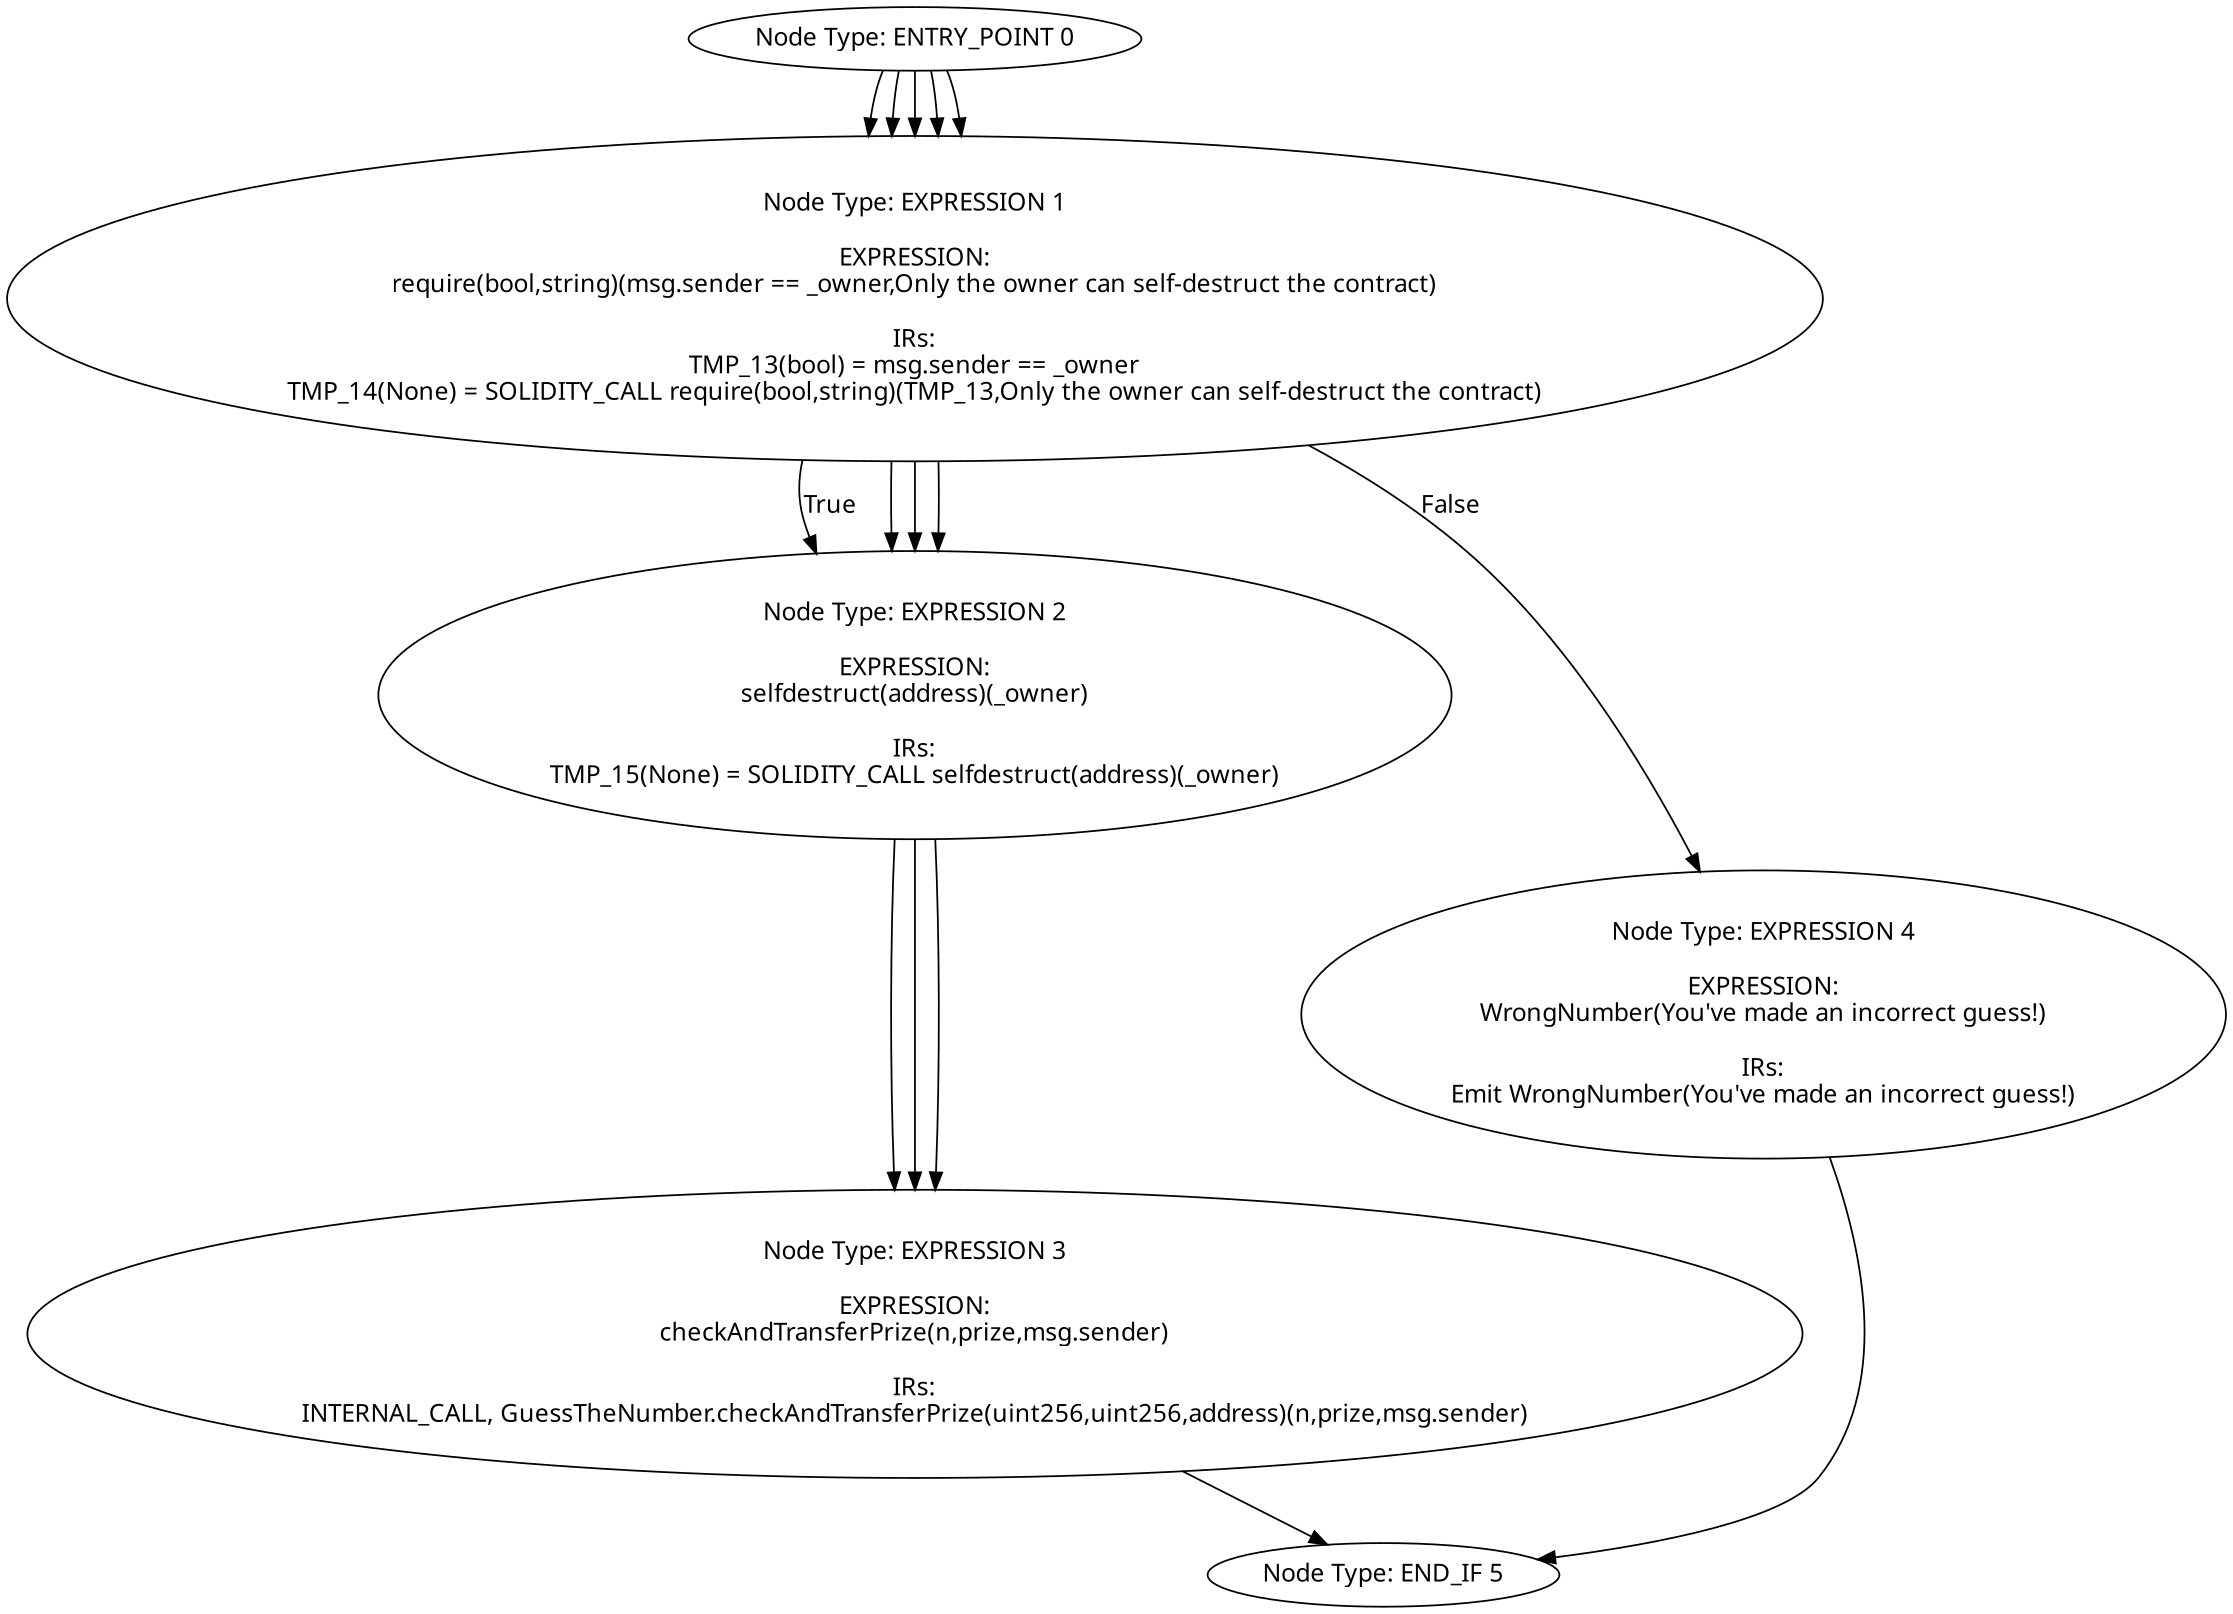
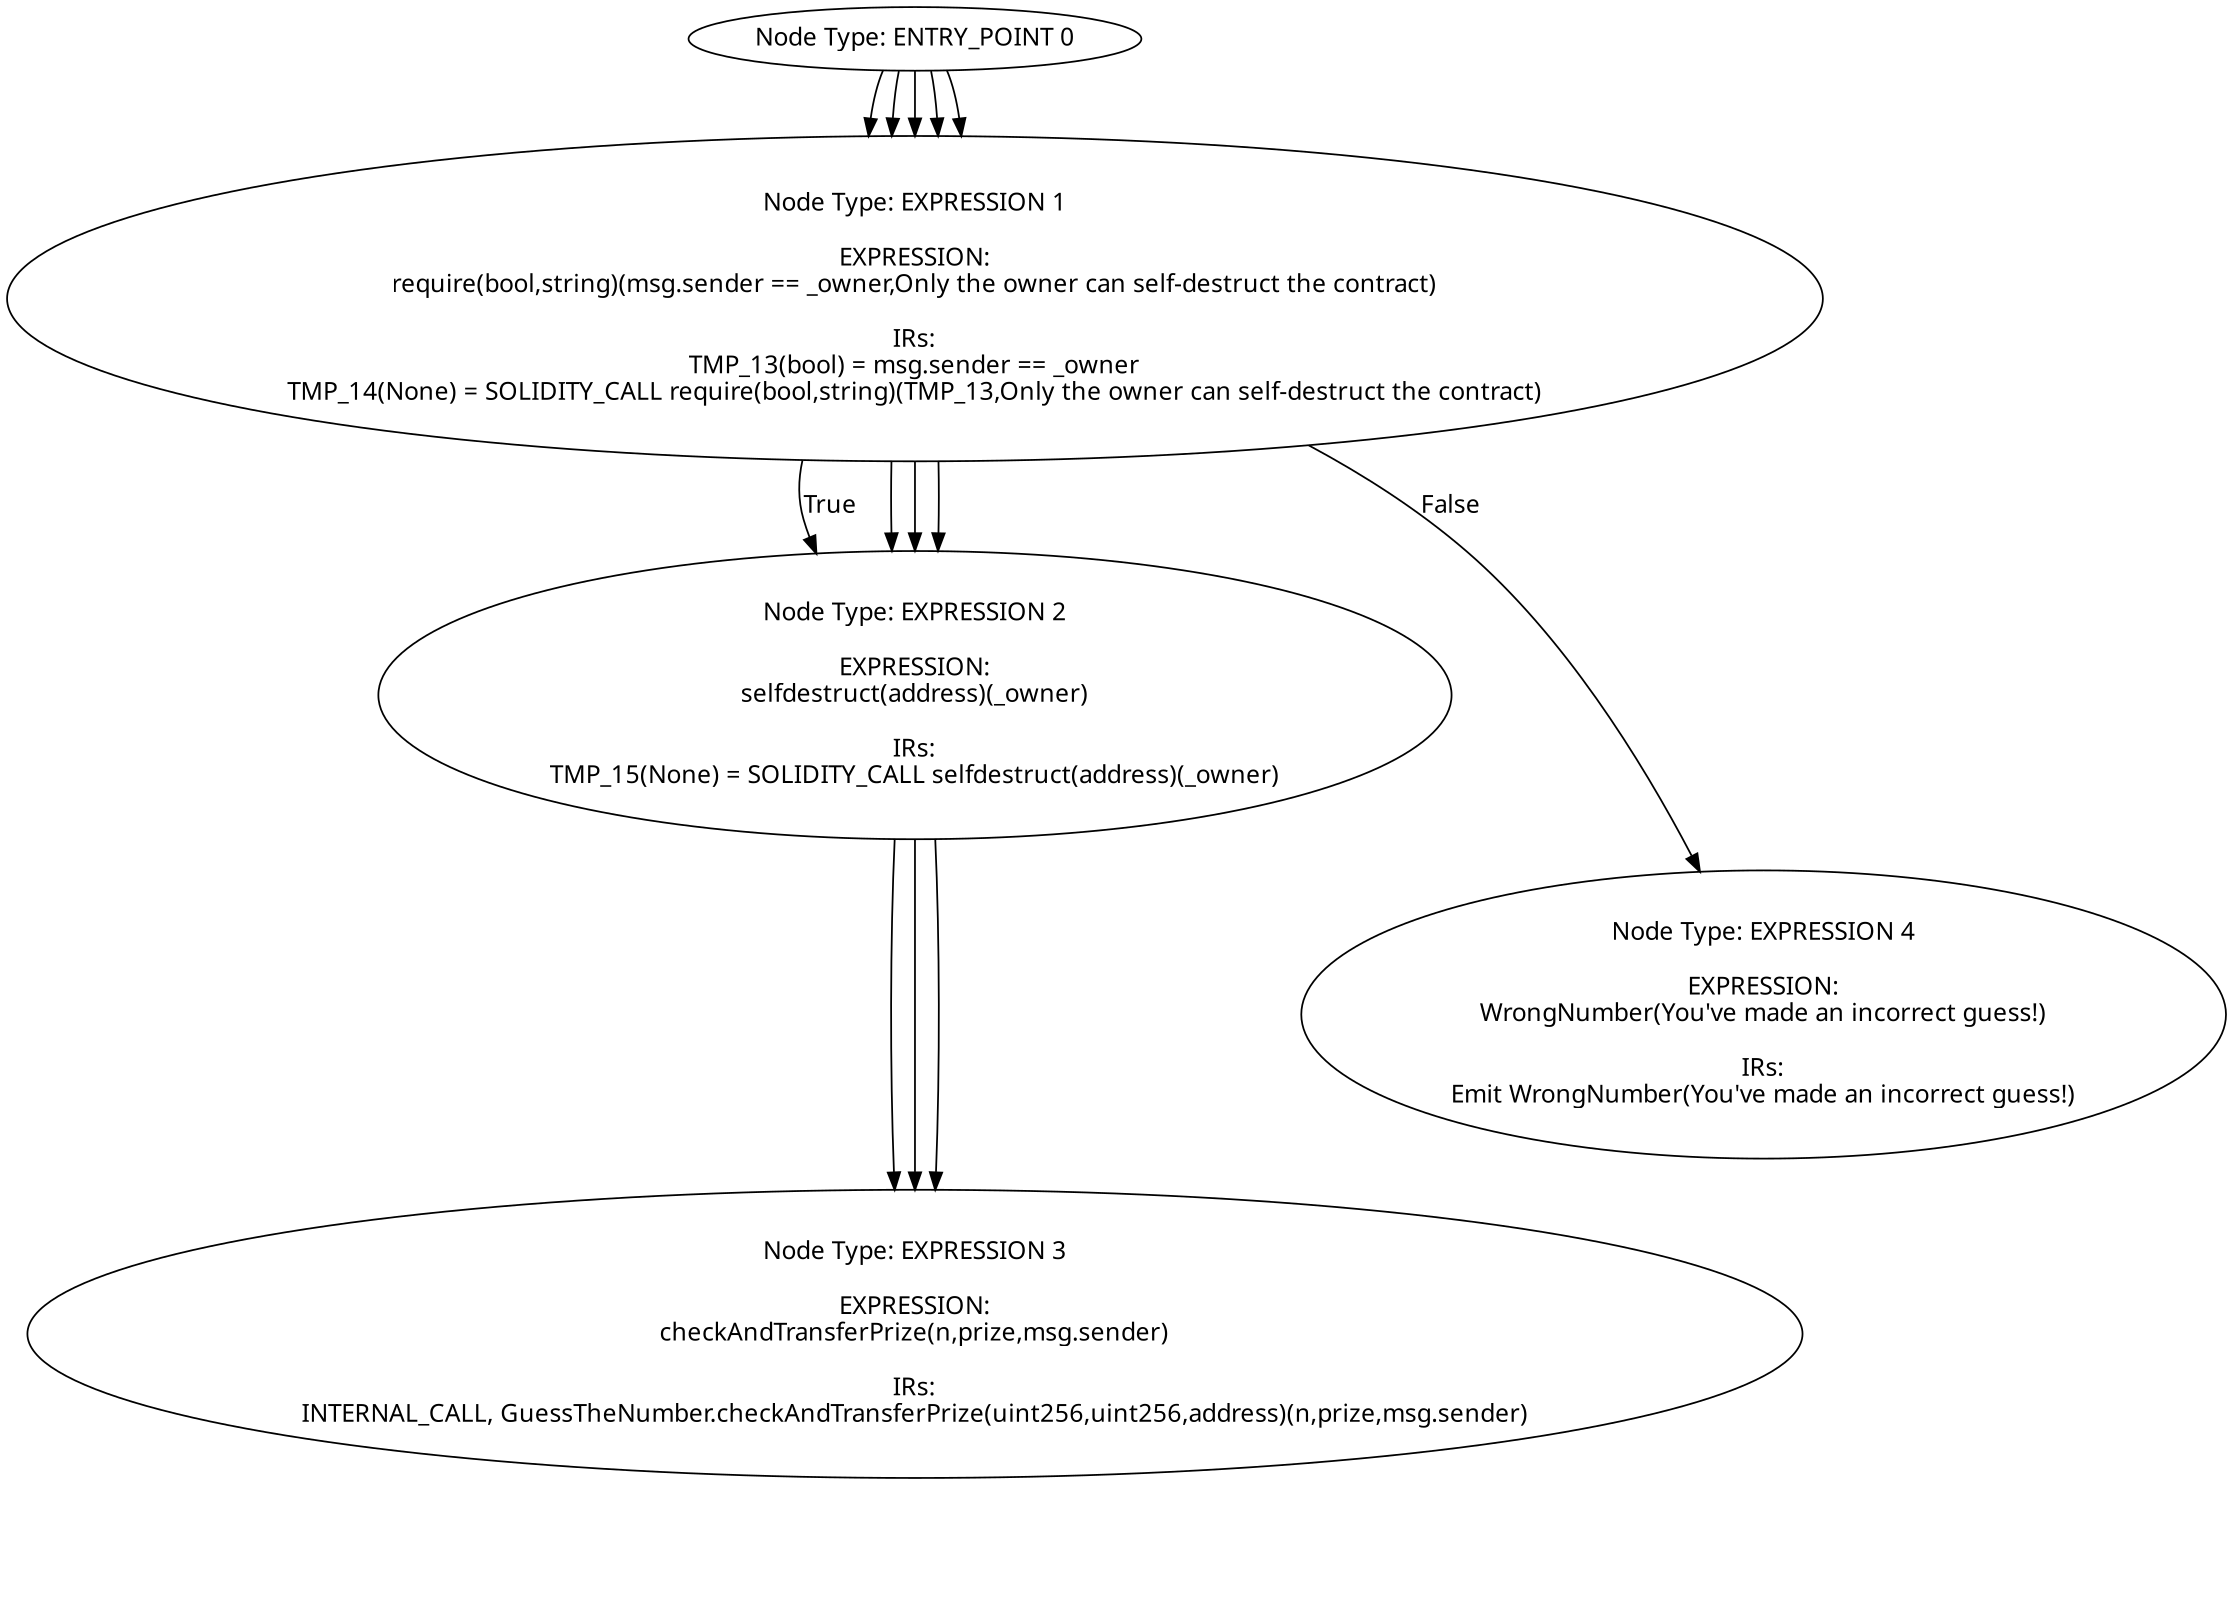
node "Node Type: END_IF 5": removed
